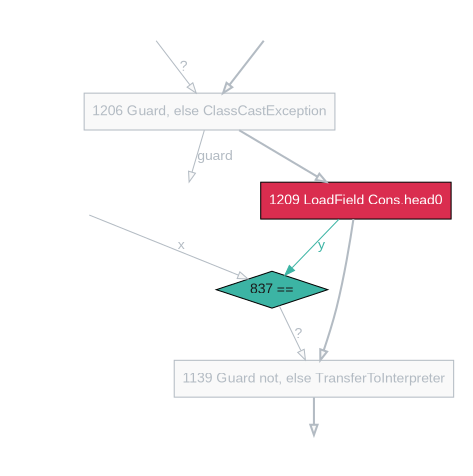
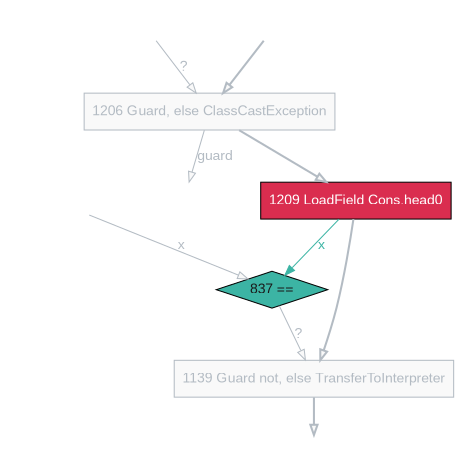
edge "1209 LoadField Cons.head0" -> "837 ==": label "y" -> "x"
